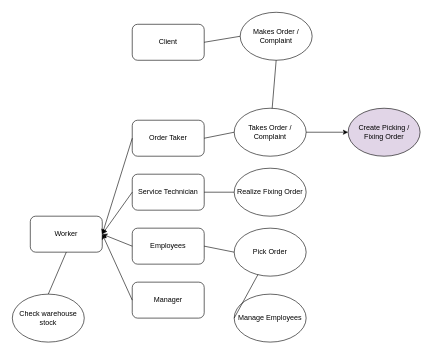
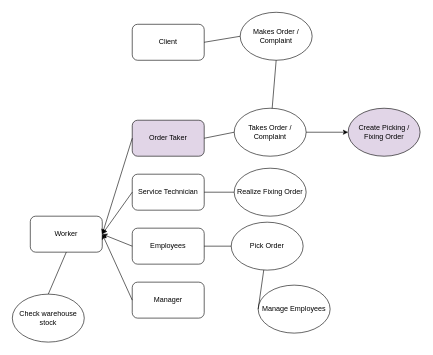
node "Order Taker": fillcolor #ffffff -> #e1d5e7
node "Pick Order": moved (270, 252) -> (267, 246)
node "Manage Employees": moved (270, 318) -> (294, 309)
